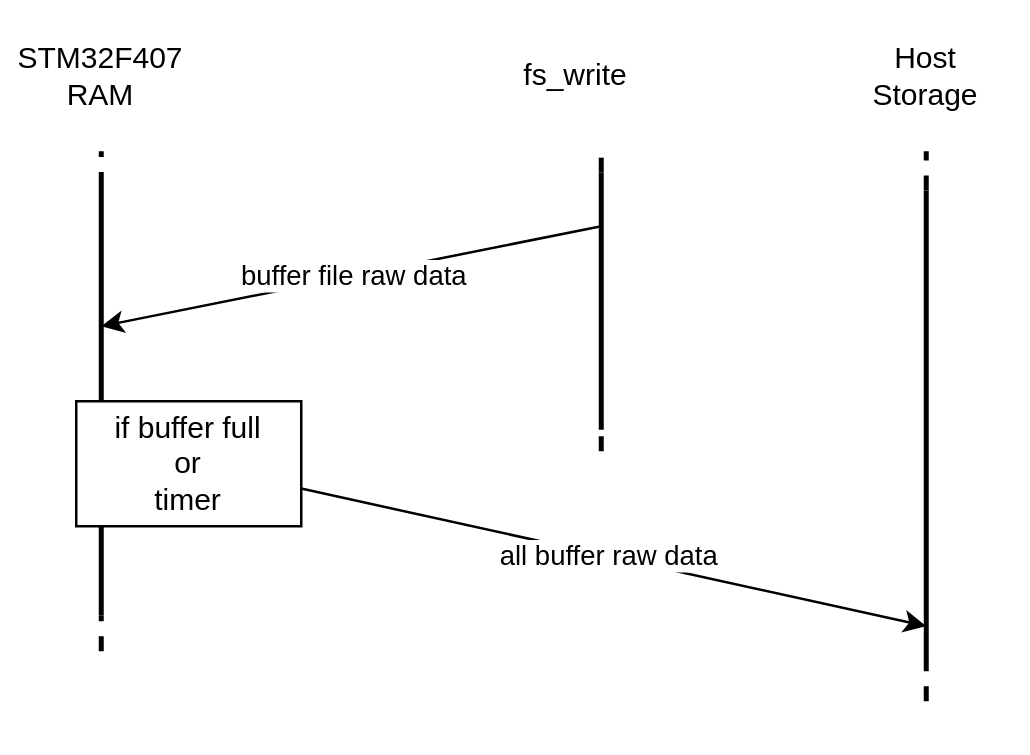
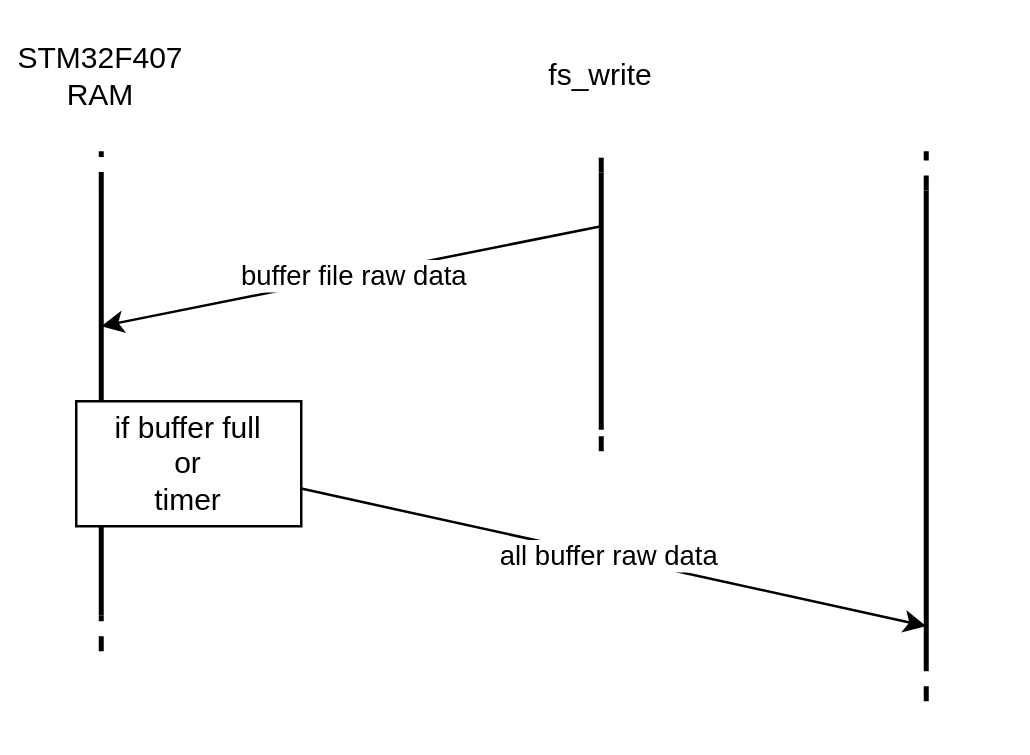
node "fs_write": moved (576, 76) -> (601, 76)
node "Host Storage": removed
